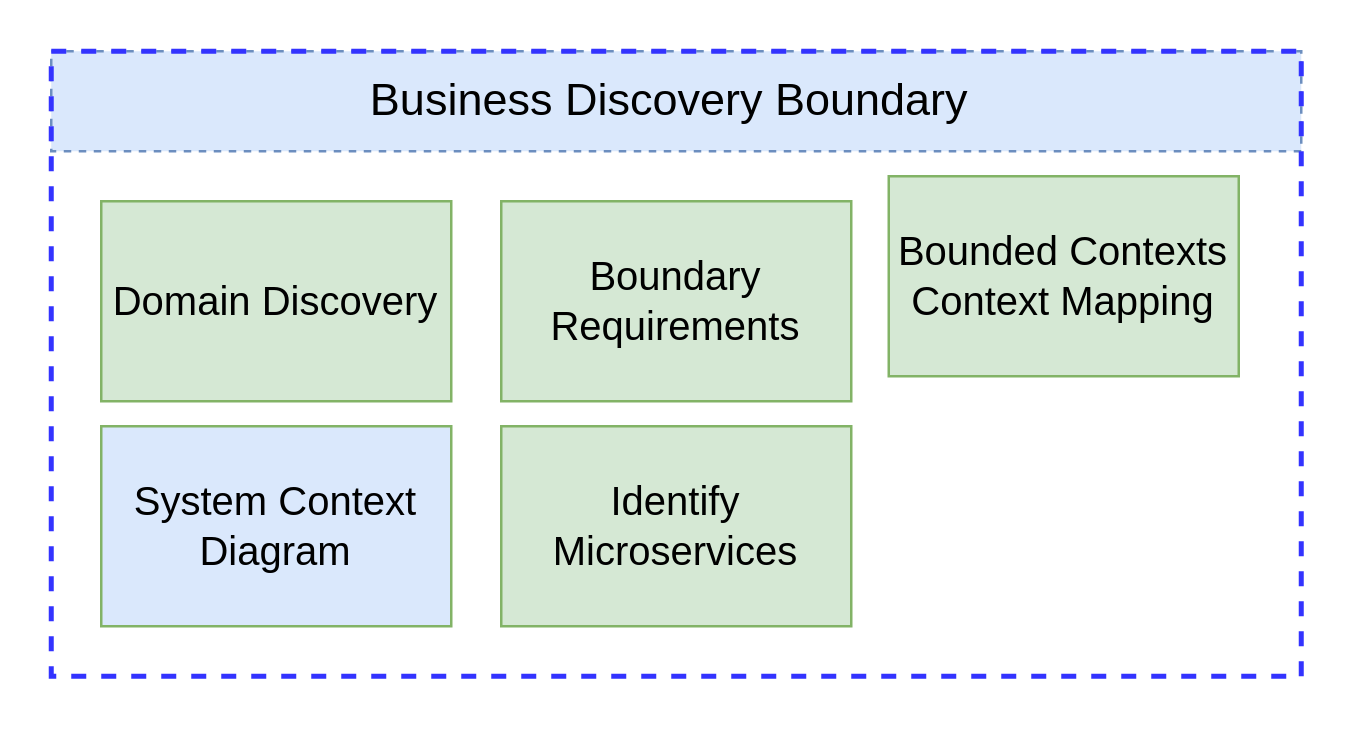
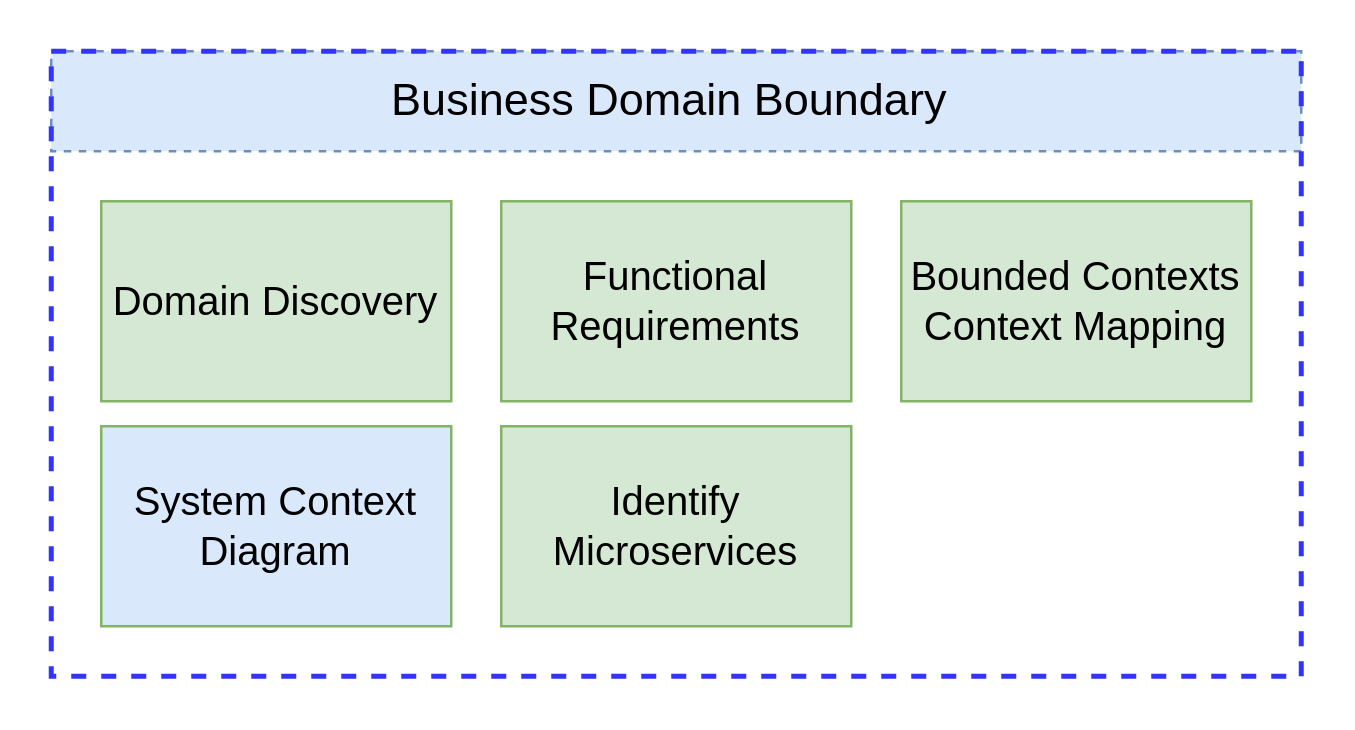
node "Business Discovery Boundary": label "Business Discovery Boundary" -> "Business Domain Boundary"
node "Bounded Contexts Context Mapping": moved (1064, 276) -> (1076, 301)
node "Boundary Requirements": label "Boundary Requirements" -> "Functional Requirements"
